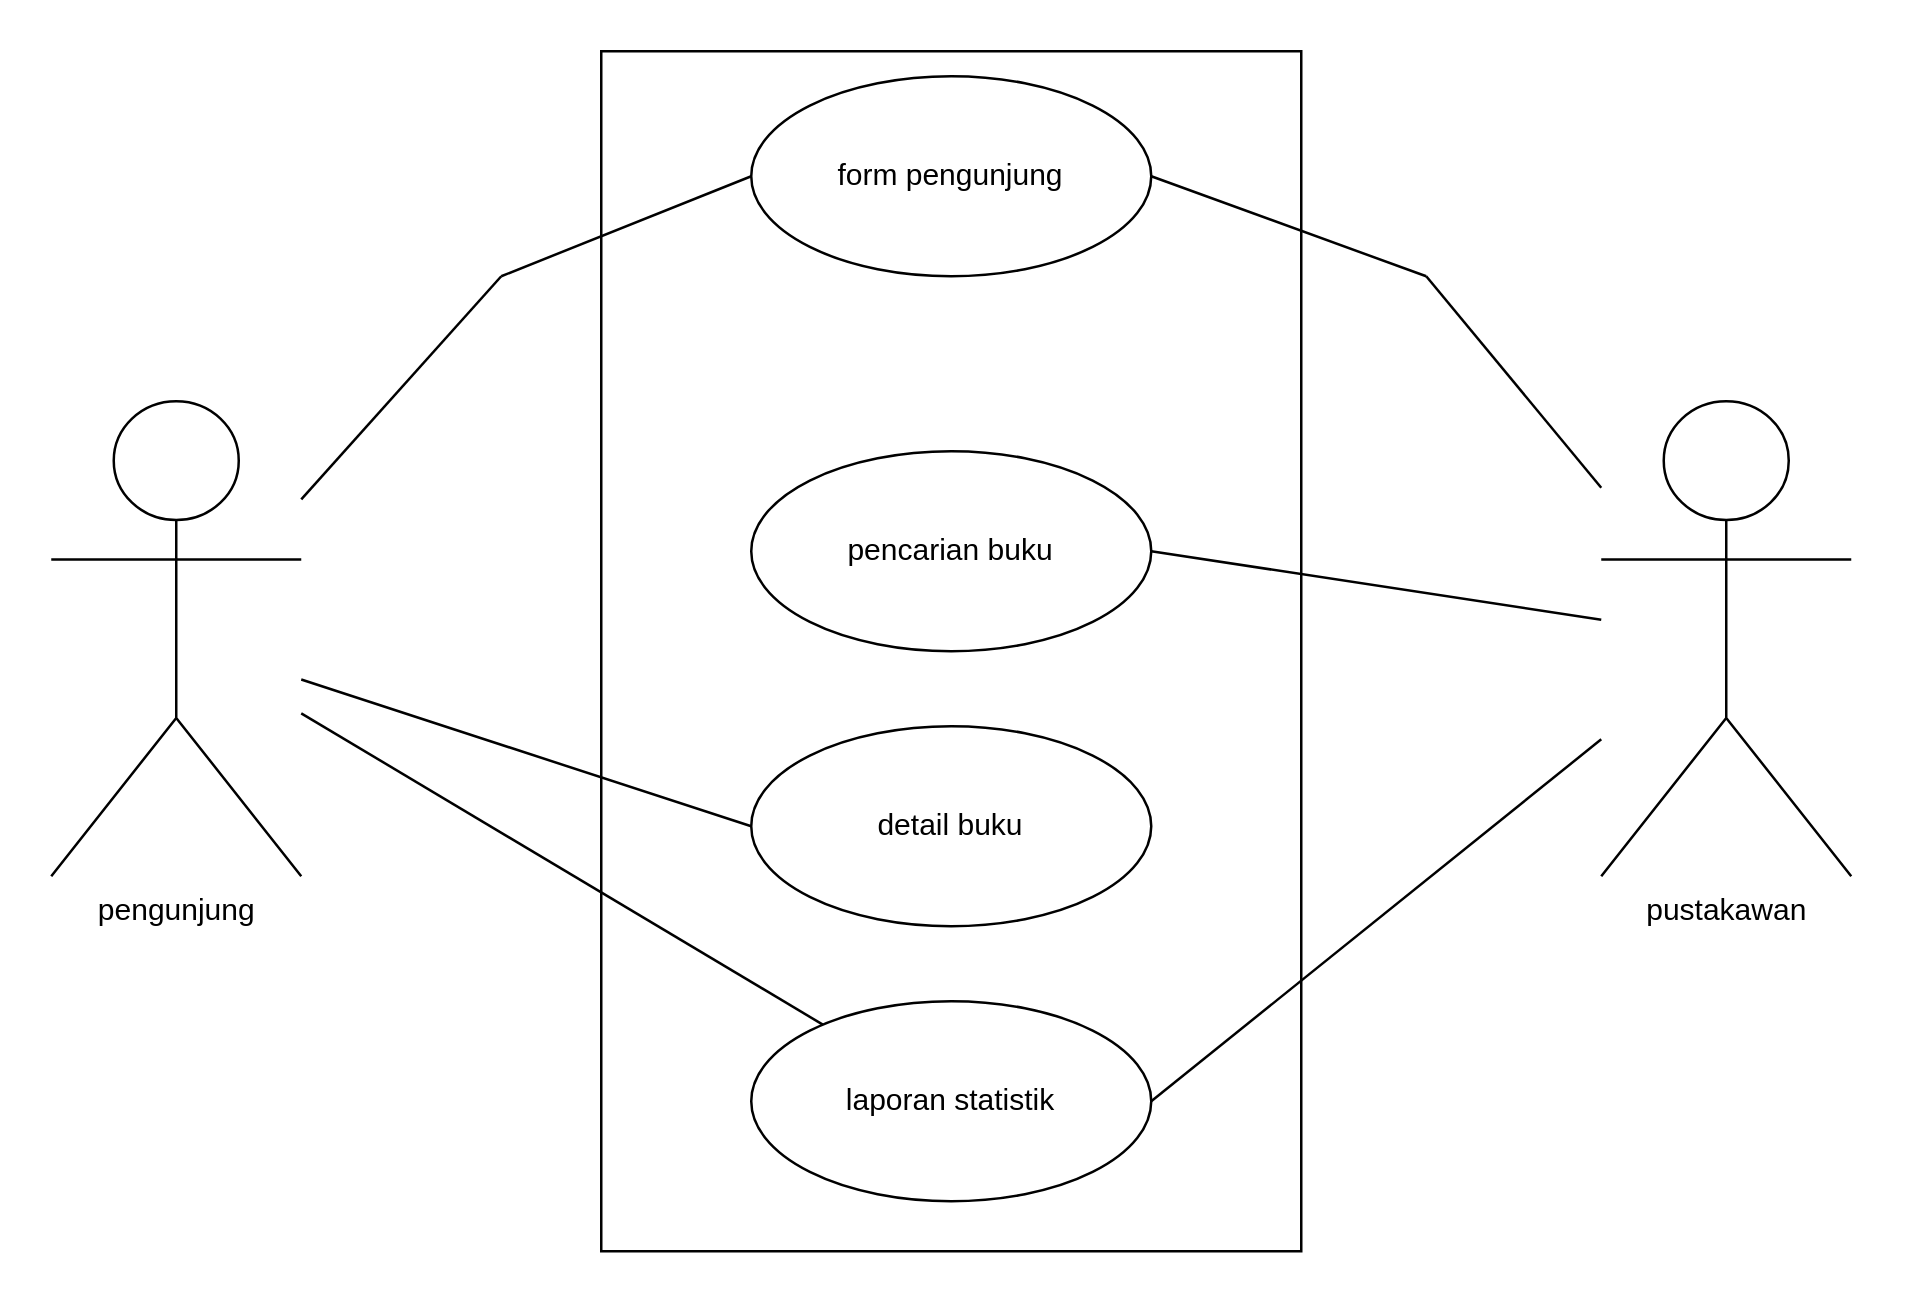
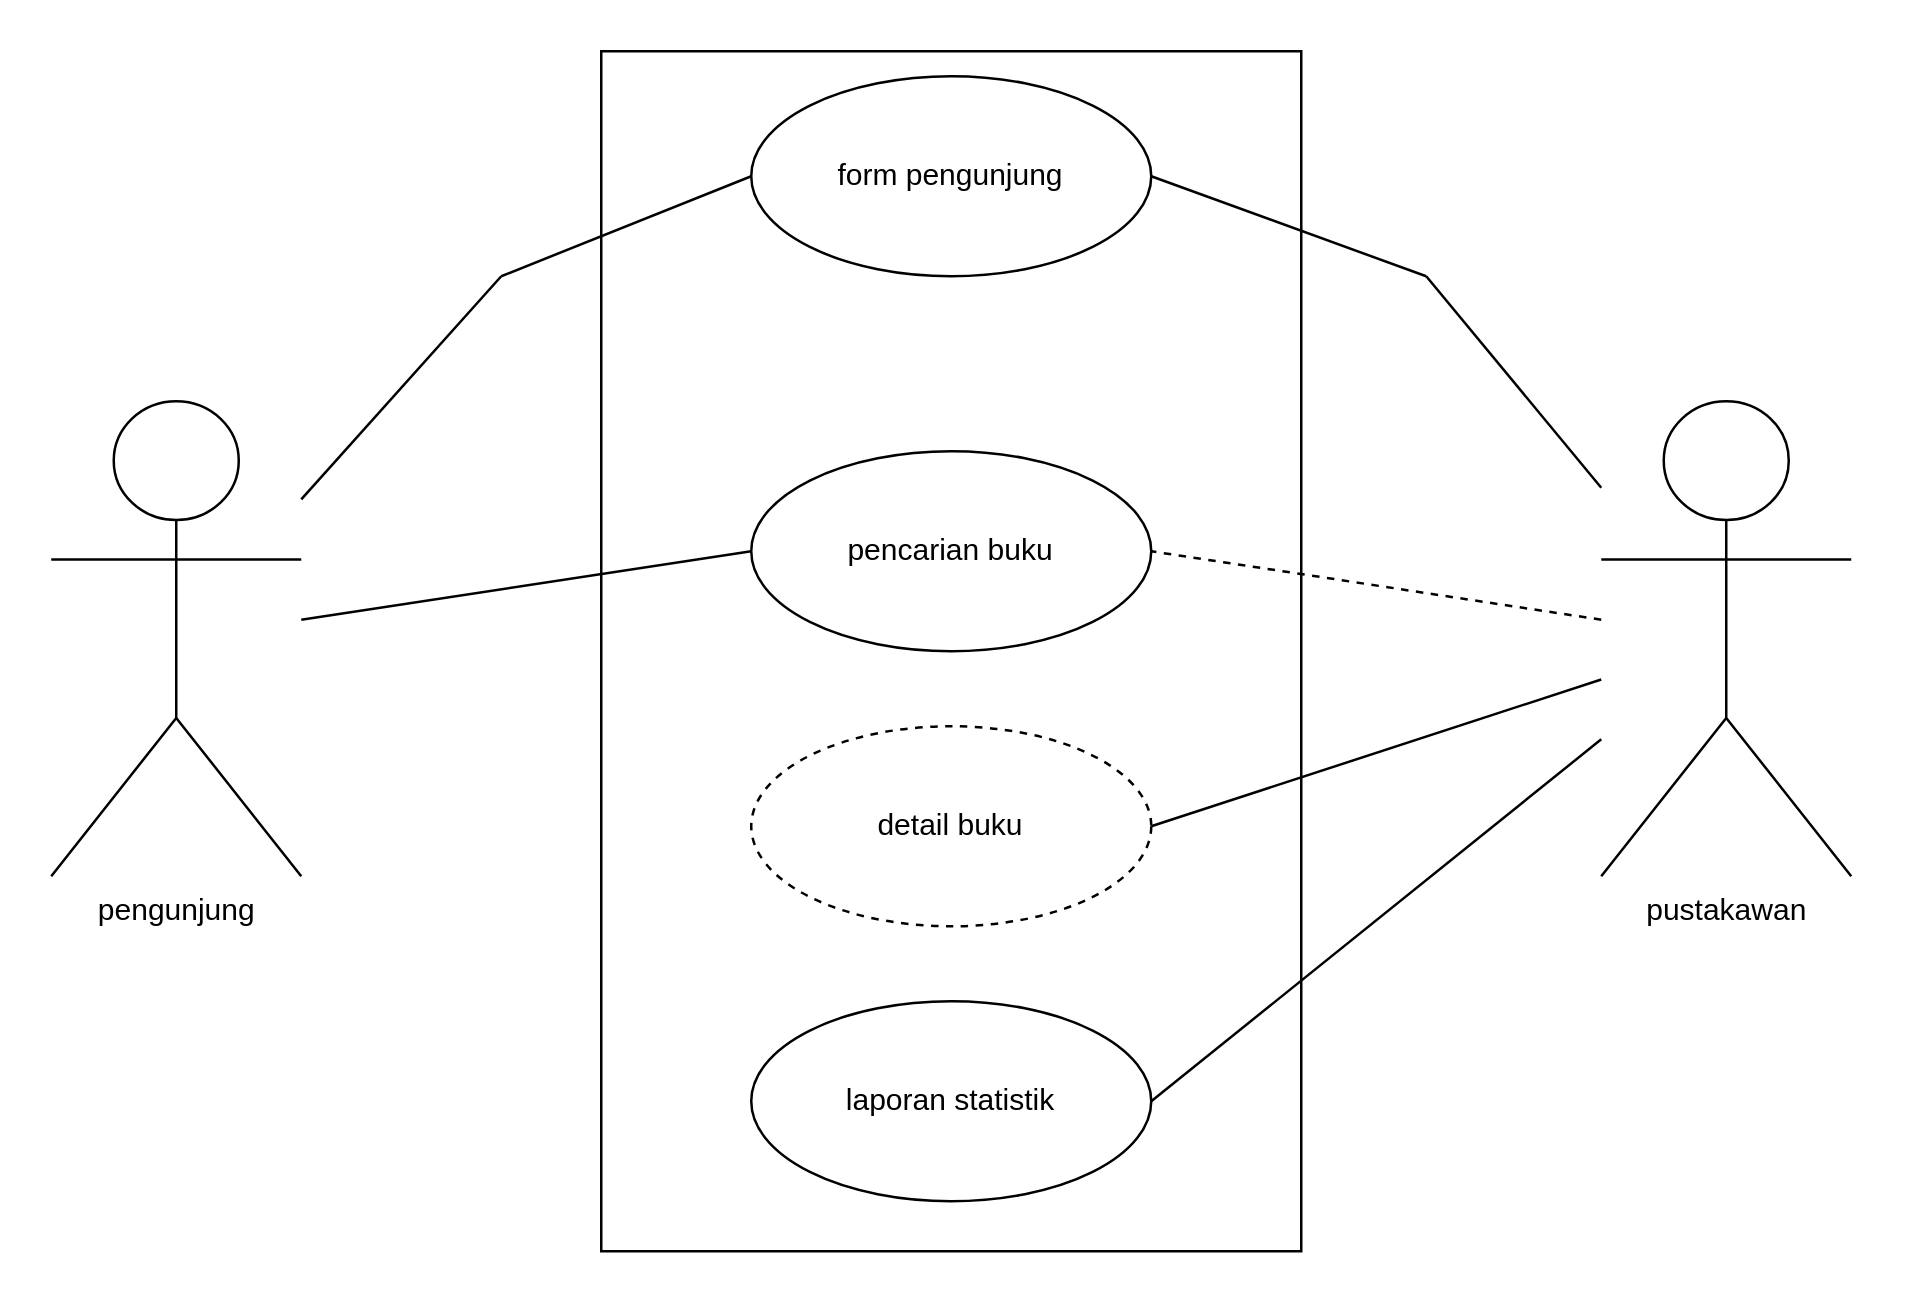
edge "pencarian buku" -- "pustakawan": style solid -> dashed
edge "pengunjung" -- "detail buku": removed
edge "pustakawan" -- "detail buku": added
node "detail buku": style solid -> dashed
edge "pengunjung" -- "laporan statistik": now "pengunjung" -- "pencarian buku"
